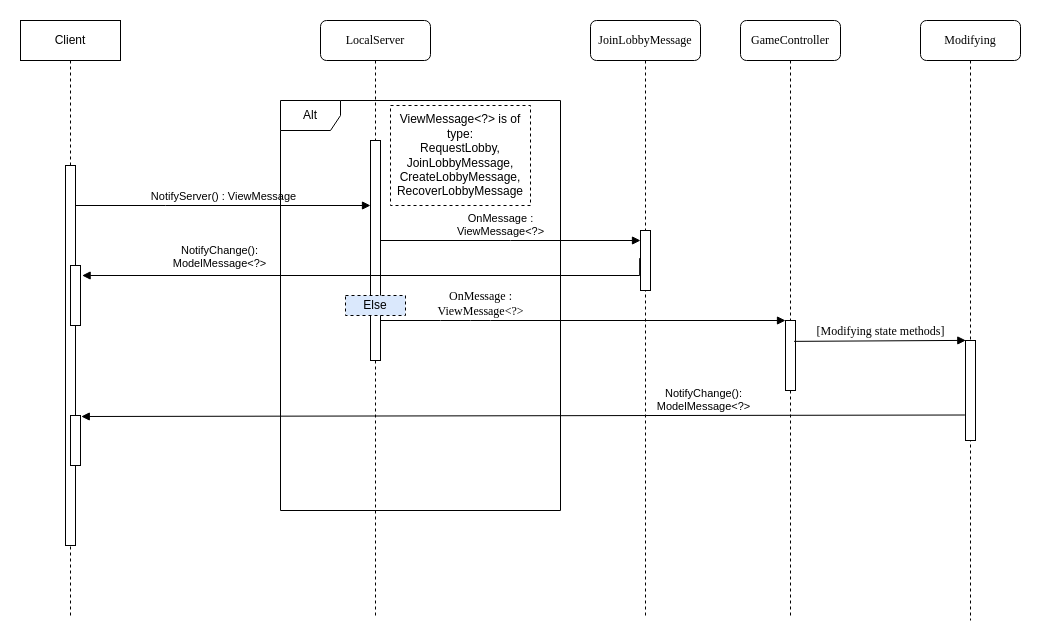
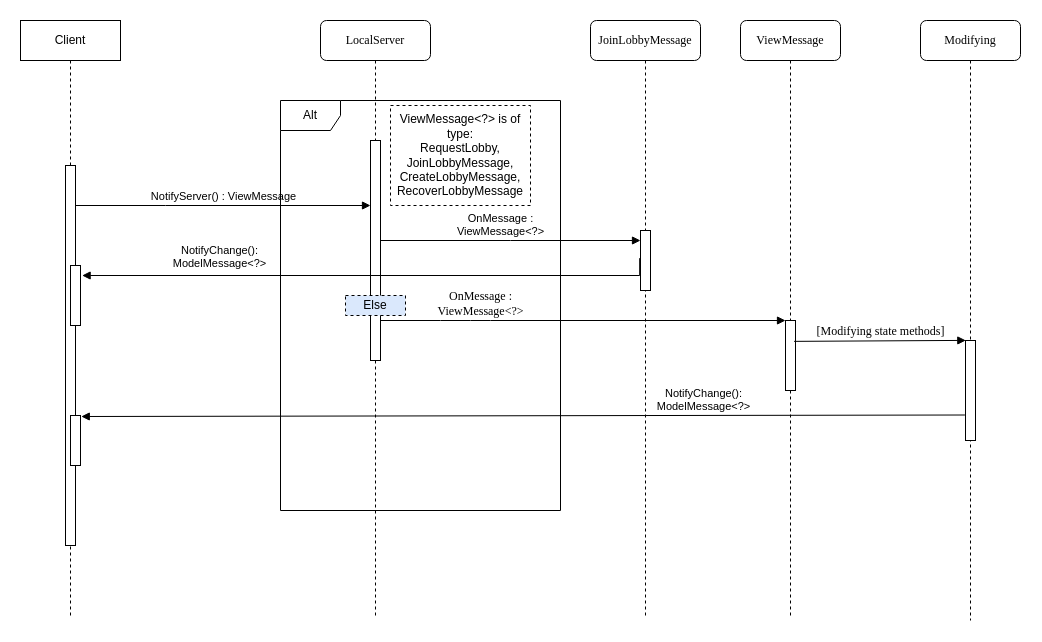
node "GameController": label "GameController" -> "ViewMessage"
